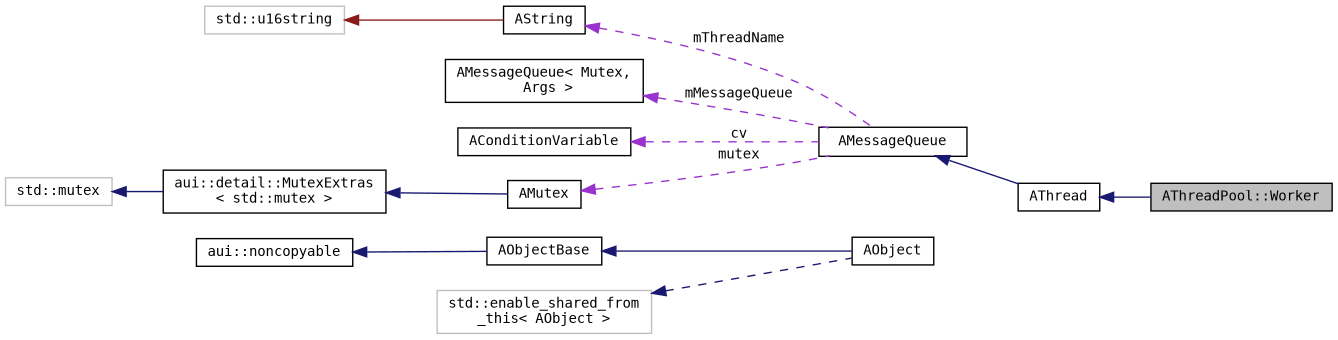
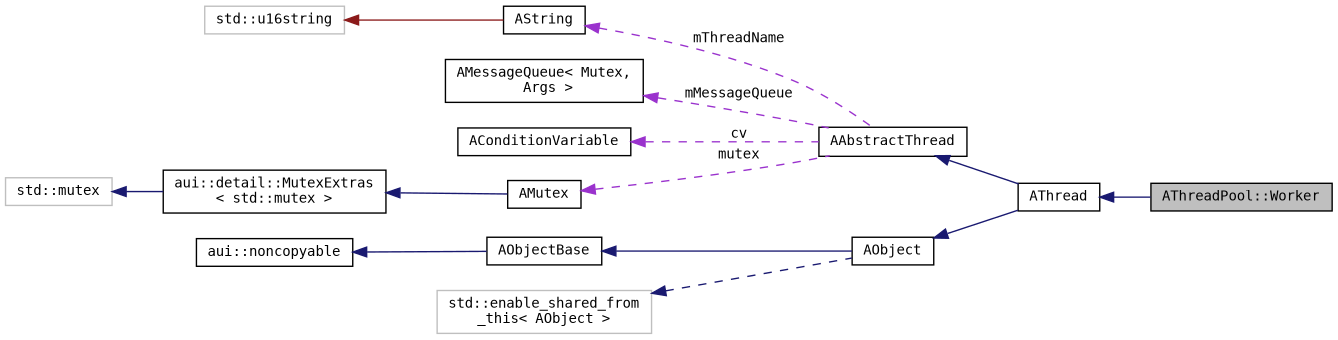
node "AMessageQueue": label "AMessageQueue" -> "AAbstractThread"
edge "AThread" -> "AObject": added
